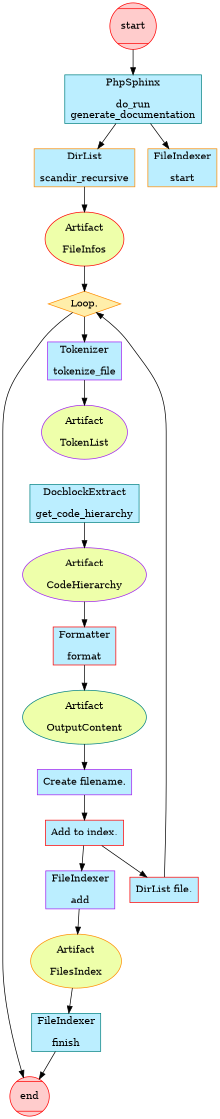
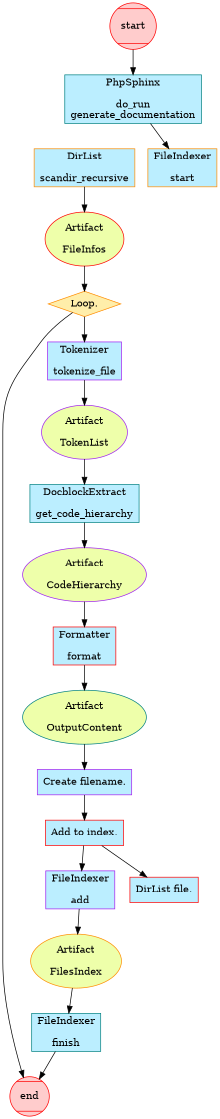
edge "PhpSphinx do_run generate_documentation" -> "DirList scandir_recursive": removed
edge "Artifact TokenList" -> "DocblockExtract get_code_hierarchy": added
edge "DirList file." -> "Loop.": removed
